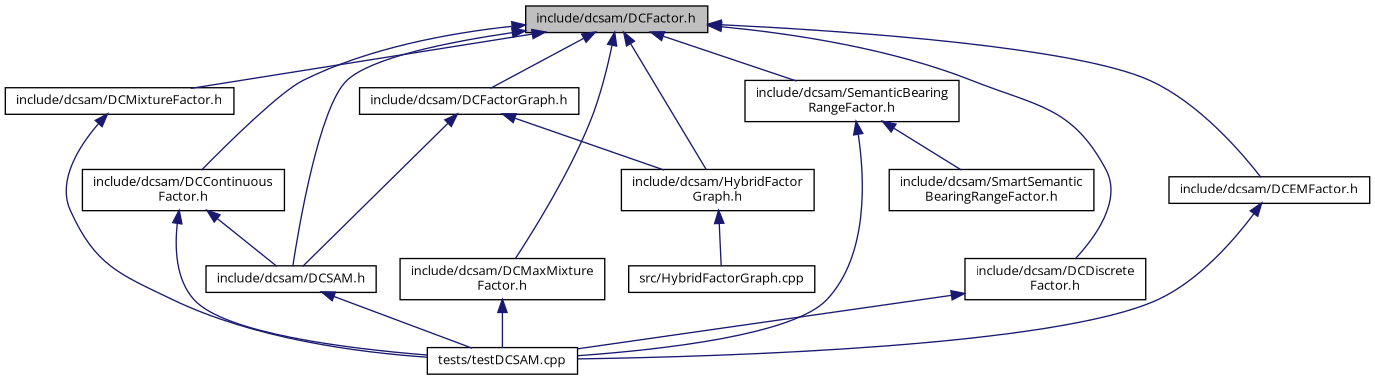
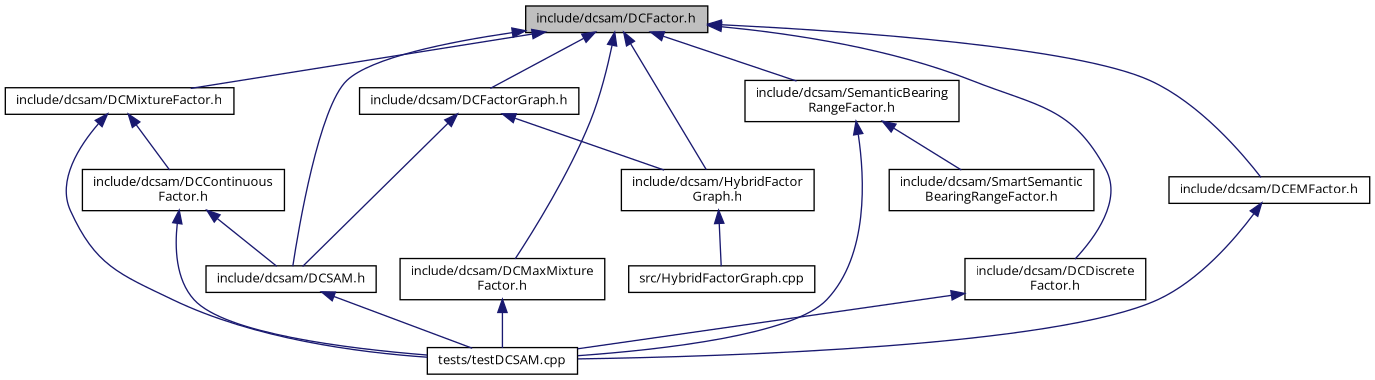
edge "include/dcsam/DCContinuous Factor.h" -> "include/dcsam/DCFactor.h": now "include/dcsam/DCContinuous Factor.h" -> "include/dcsam/DCMixtureFactor.h"
